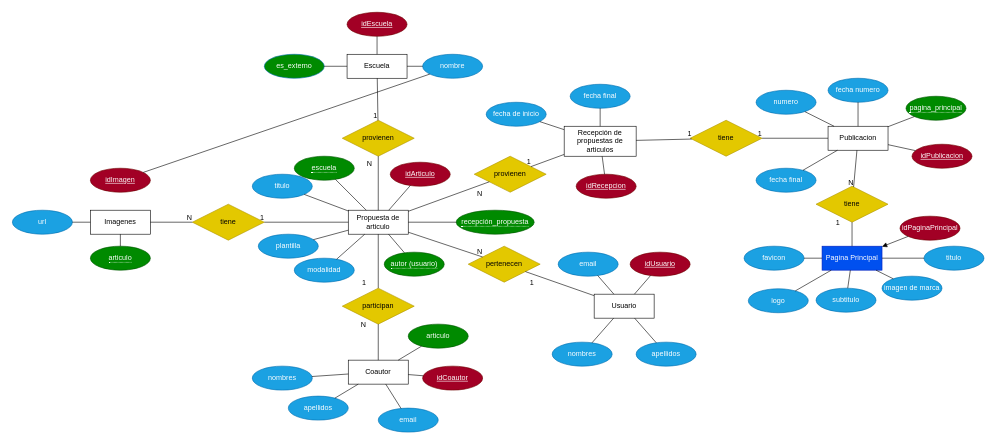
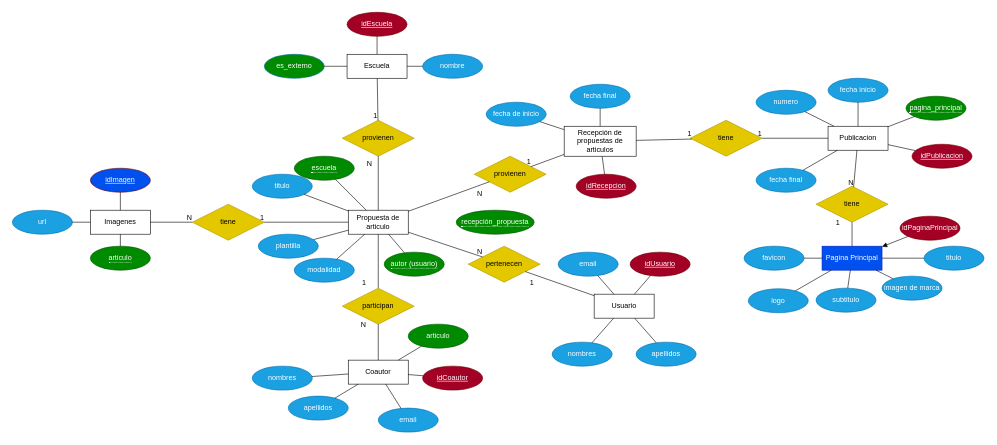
node "fecha numero": label "fecha numero" -> "fecha inicio"
edge "nombre" -- "idImagen": now "Imagenes" -- "idImagen"
node "idArticulo": removed
node "idImagen": fillcolor #a20025 -> #0050ef
edge "idArticulo" -- "Propuesta de articulo": removed
edge "Propuesta de articulo" -- "recepción_propuesta": removed
